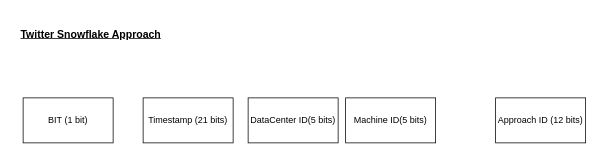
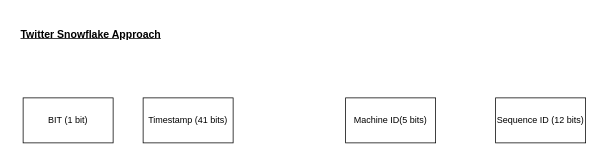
node "Timestamp (21 bits)": label "Timestamp (21 bits)" -> "Timestamp (41 bits)"
node "DataCenter ID(5 bits)": removed
node "Approach ID (12 bits)": label "Approach ID (12 bits)" -> "Sequence ID (12 bits)"
